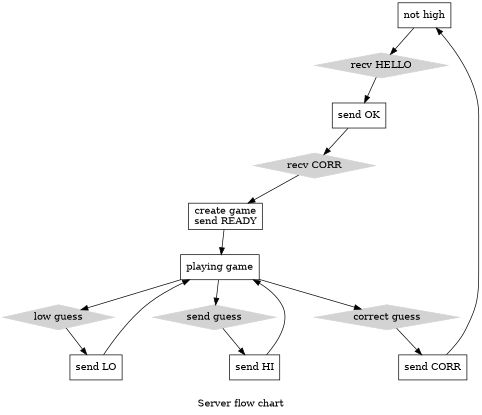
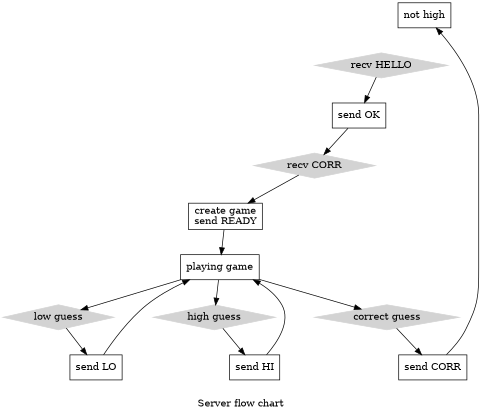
edge "not high" -> "recv HELLO": removed
node "send guess": label "send guess" -> "high guess"
